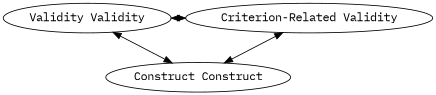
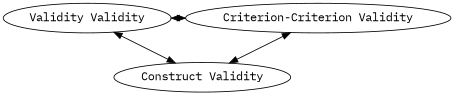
node "Criterion-Related Validity": label "Criterion-Related Validity" -> "Criterion-Criterion Validity"
node "Construct Construct": label "Construct Construct" -> "Construct Validity"
